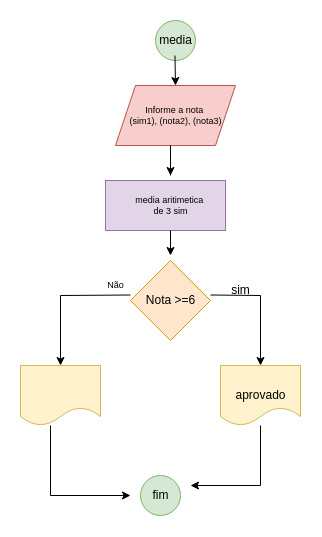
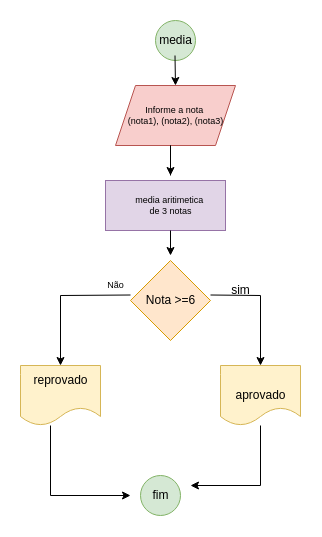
node "Informe a nota (sim1), (nota2), (nota3)": label "Informe a nota (sim1), (nota2), (nota3)" -> "Informe a nota (nota1), (nota2), (nota3)"
node "media aritimetica de 3 sim": label "media aritimetica de 3 sim" -> "media aritimetica de 3 notas"
node "reprovado": added
